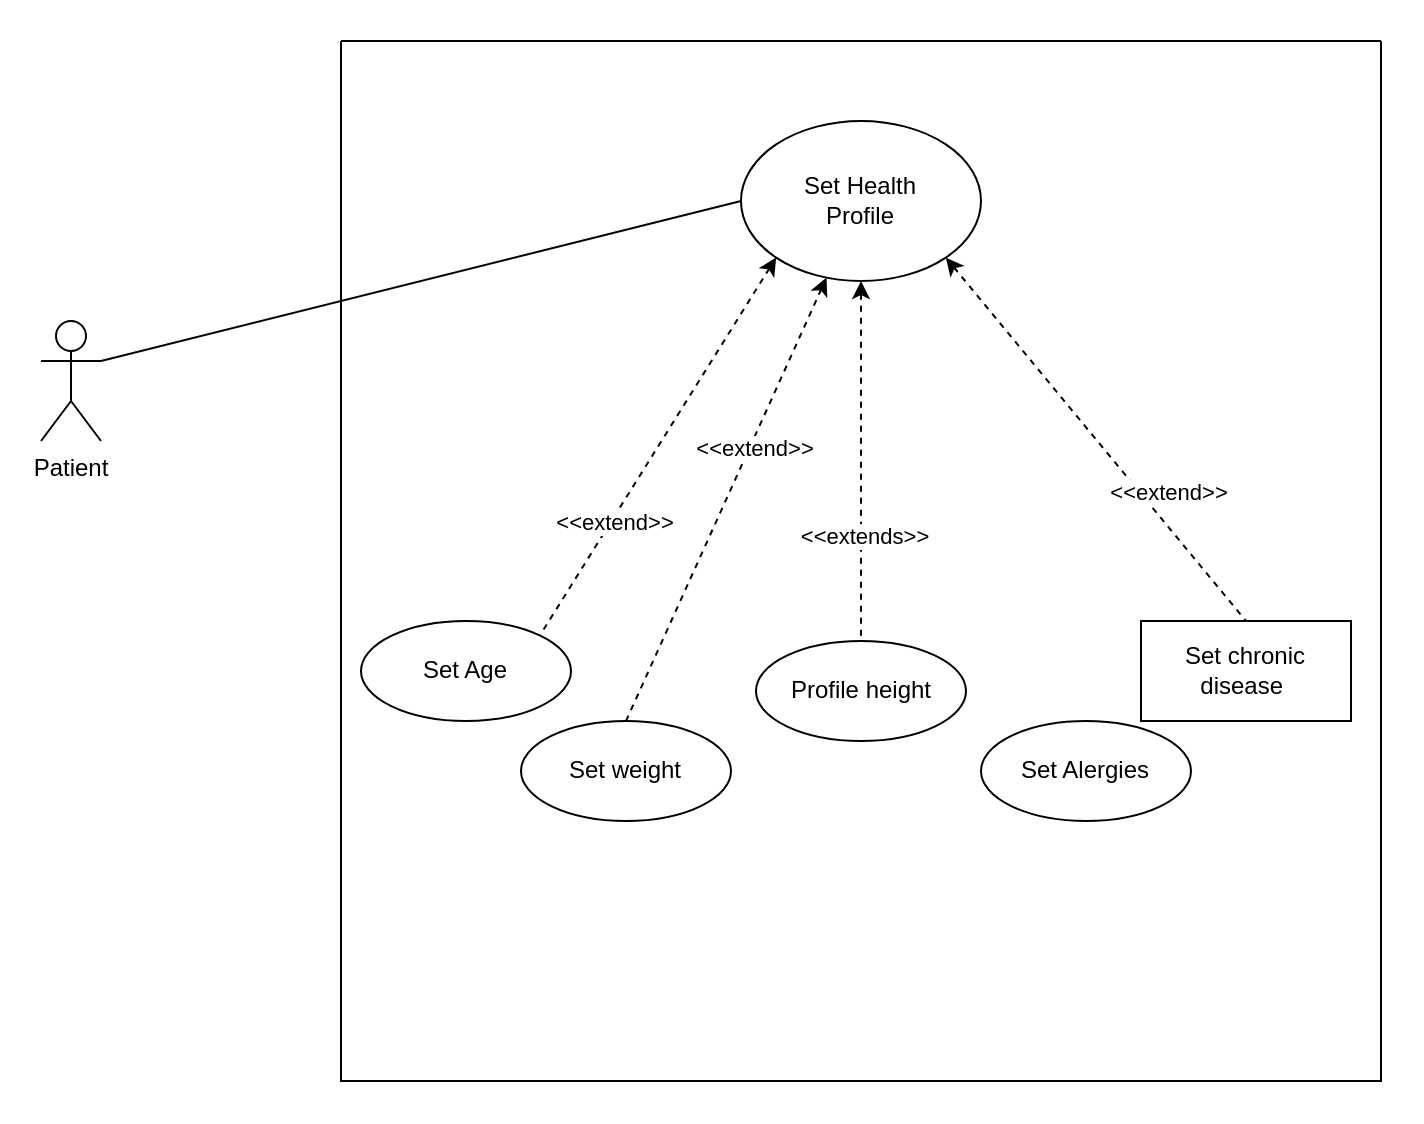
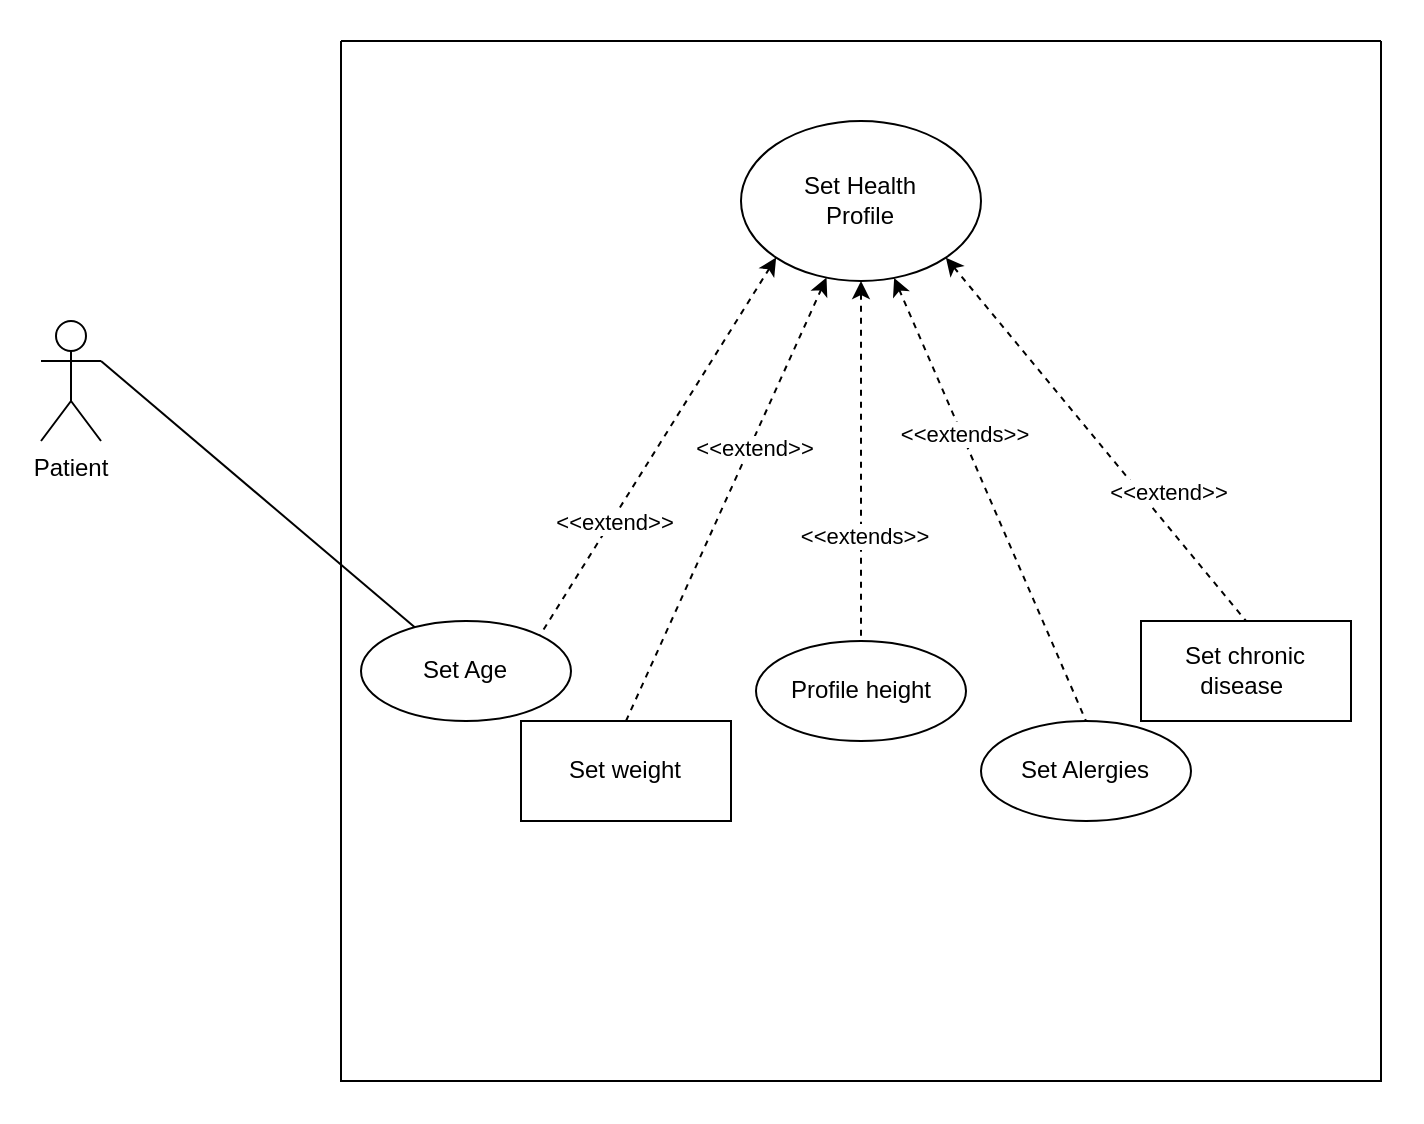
edge "Set Health Profile" -- "Patient": now "Set Age" -- "Patient"
edge "Set Alergies" -> "Set Health Profile": added, label "<<extends>>"
node "Set weight": shape ellipse -> rectangle
